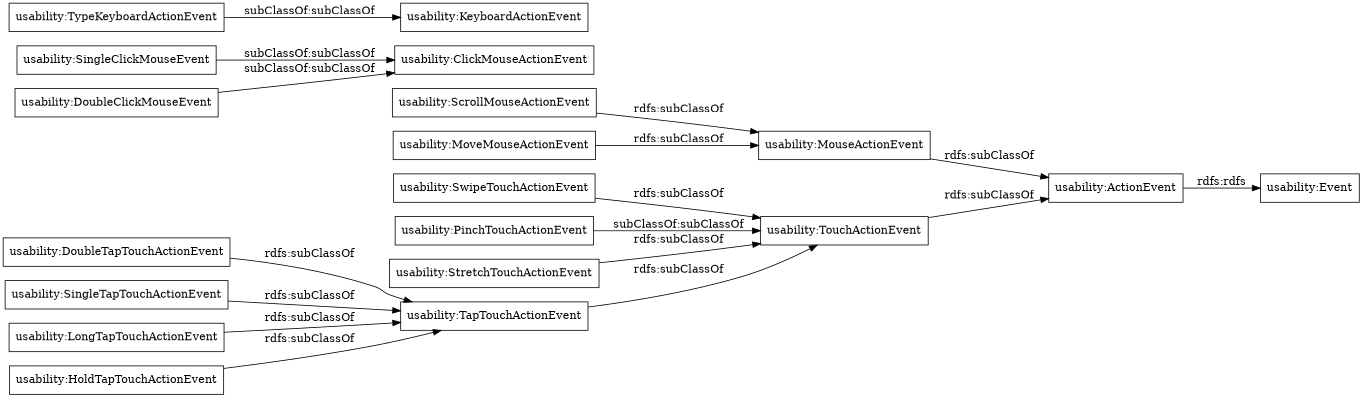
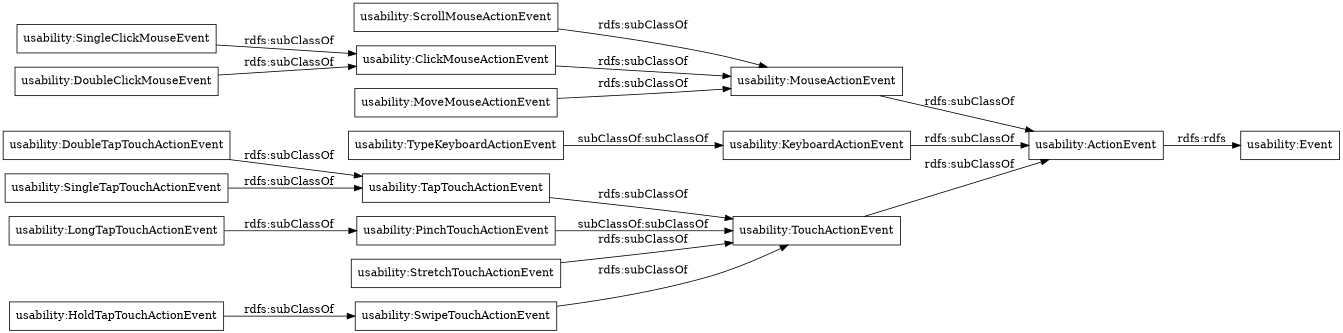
edge "usability:SingleClickMouseEvent" -> "usability:ClickMouseActionEvent": label "subClassOf:subClassOf" -> "rdfs:subClassOf"
edge "usability:DoubleClickMouseEvent" -> "usability:ClickMouseActionEvent": label "subClassOf:subClassOf" -> "rdfs:subClassOf"
edge "usability:ClickMouseActionEvent" -> "usability:MouseActionEvent": added, label "rdfs:subClassOf"
edge "usability:KeyboardActionEvent" -> "usability:ActionEvent": added, label "rdfs:subClassOf"
edge "usability:LongTapTouchActionEvent" -> "usability:TapTouchActionEvent": now "usability:LongTapTouchActionEvent" -> "usability:PinchTouchActionEvent"
edge "usability:HoldTapTouchActionEvent" -> "usability:TapTouchActionEvent": now "usability:HoldTapTouchActionEvent" -> "usability:SwipeTouchActionEvent"
